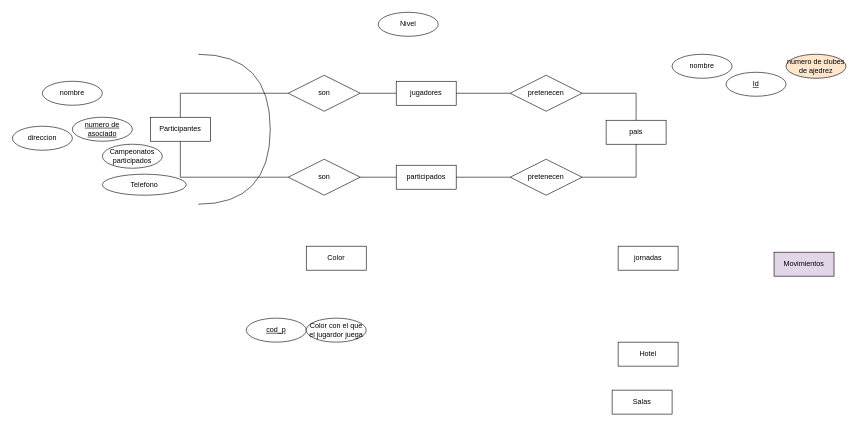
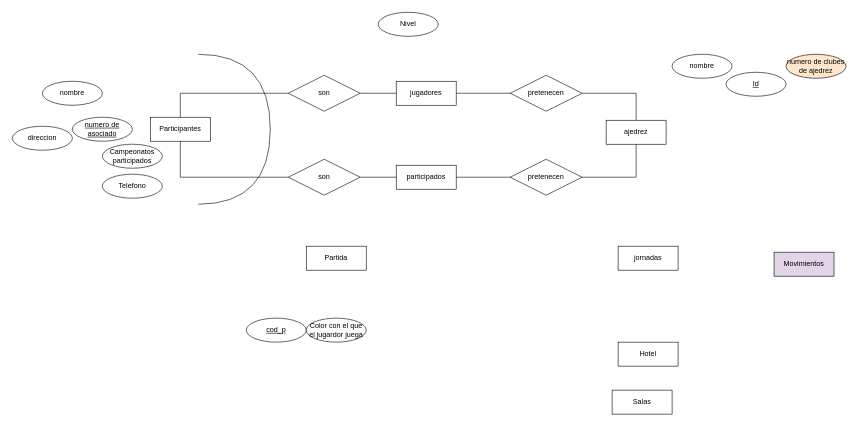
node "pais": label "pais" -> "ajedrez"
node "Telefono": size 84x21 -> 60x24
node "Color": label "Color" -> "Partida"
